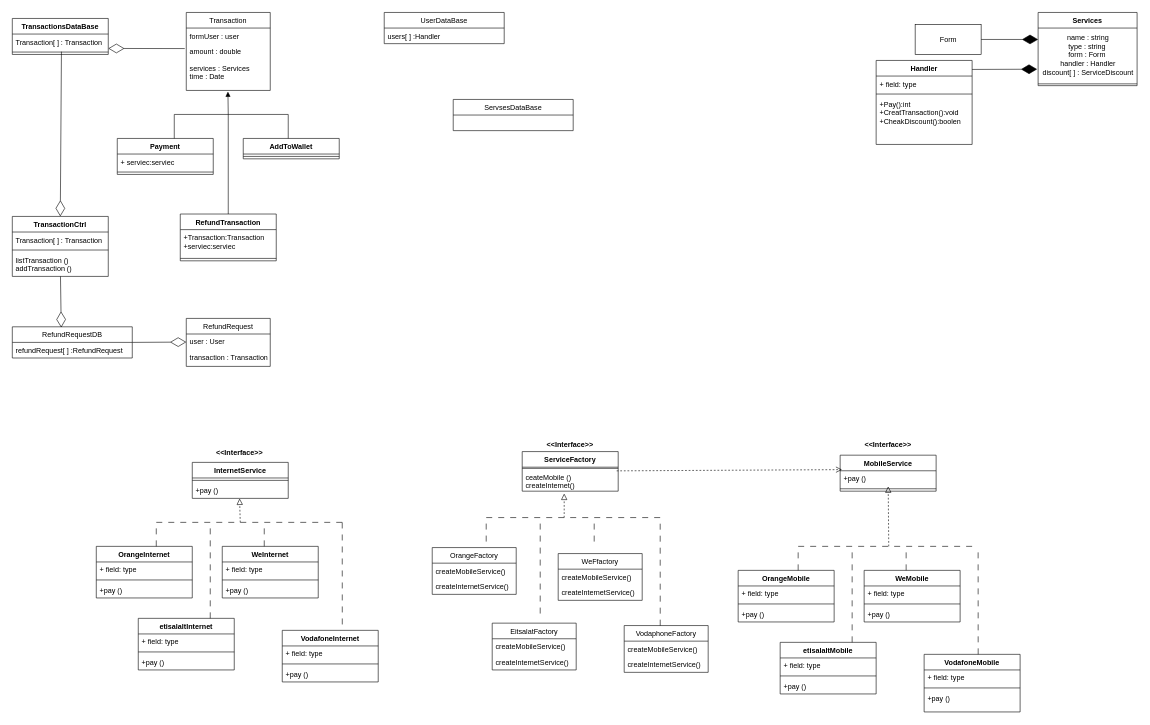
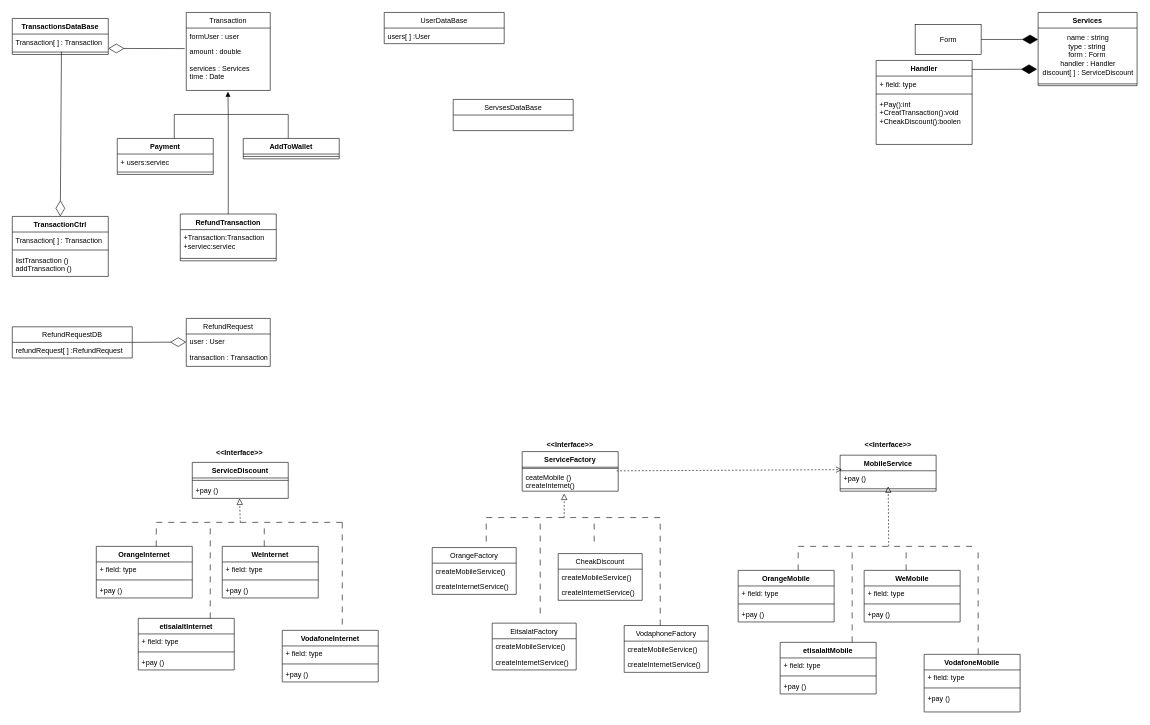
node "users[ ] :Handler": label "users[ ] :Handler" -> "users[ ] :User"
node "+ serviec:serviec": label "+ serviec:serviec" -> "+ users:serviec"
edge "listTransaction () addTransaction ()" -> "RefundRequestDB": removed
node "InternetService": label "InternetService" -> "ServiceDiscount"
node "WeFfactory": label "WeFfactory" -> "CheakDiscount"
